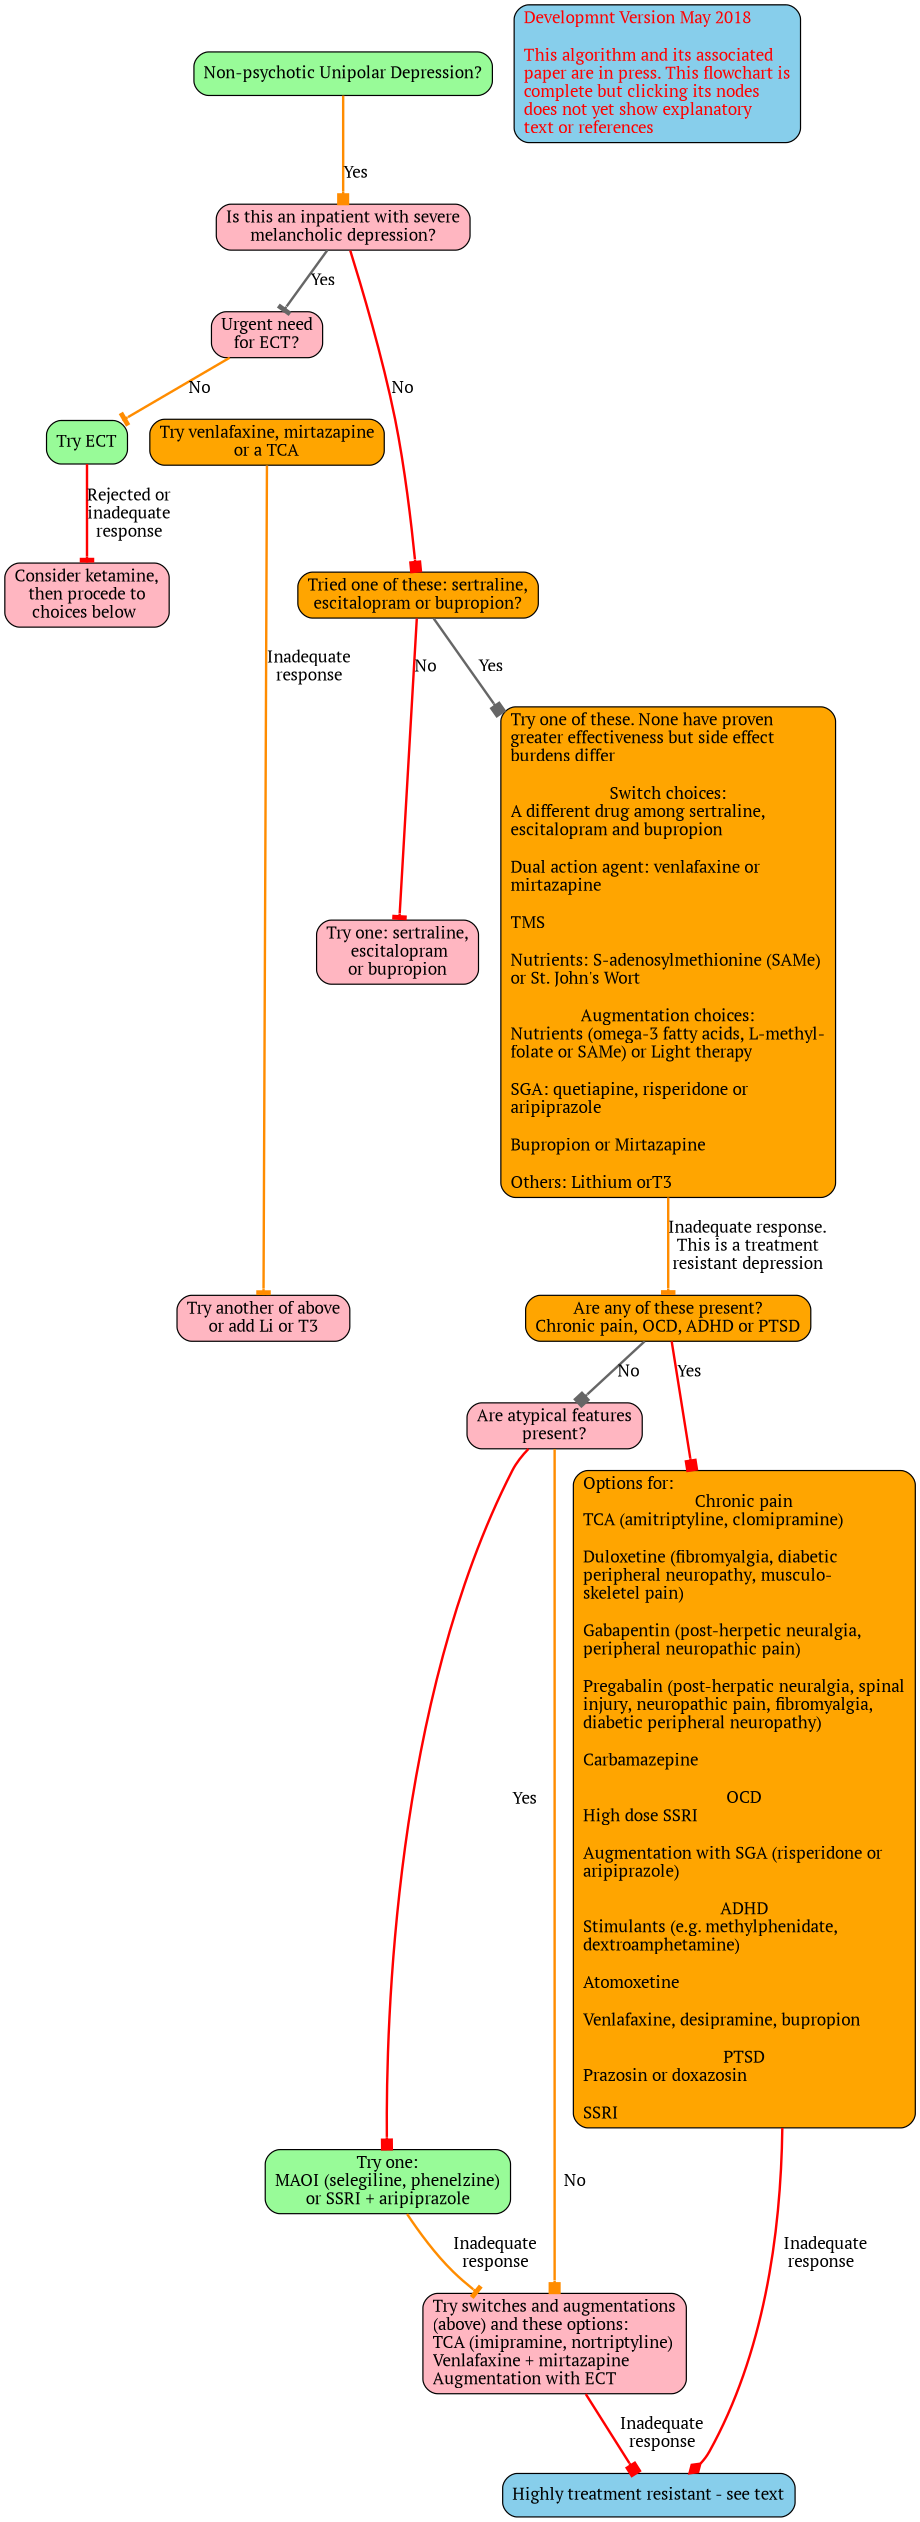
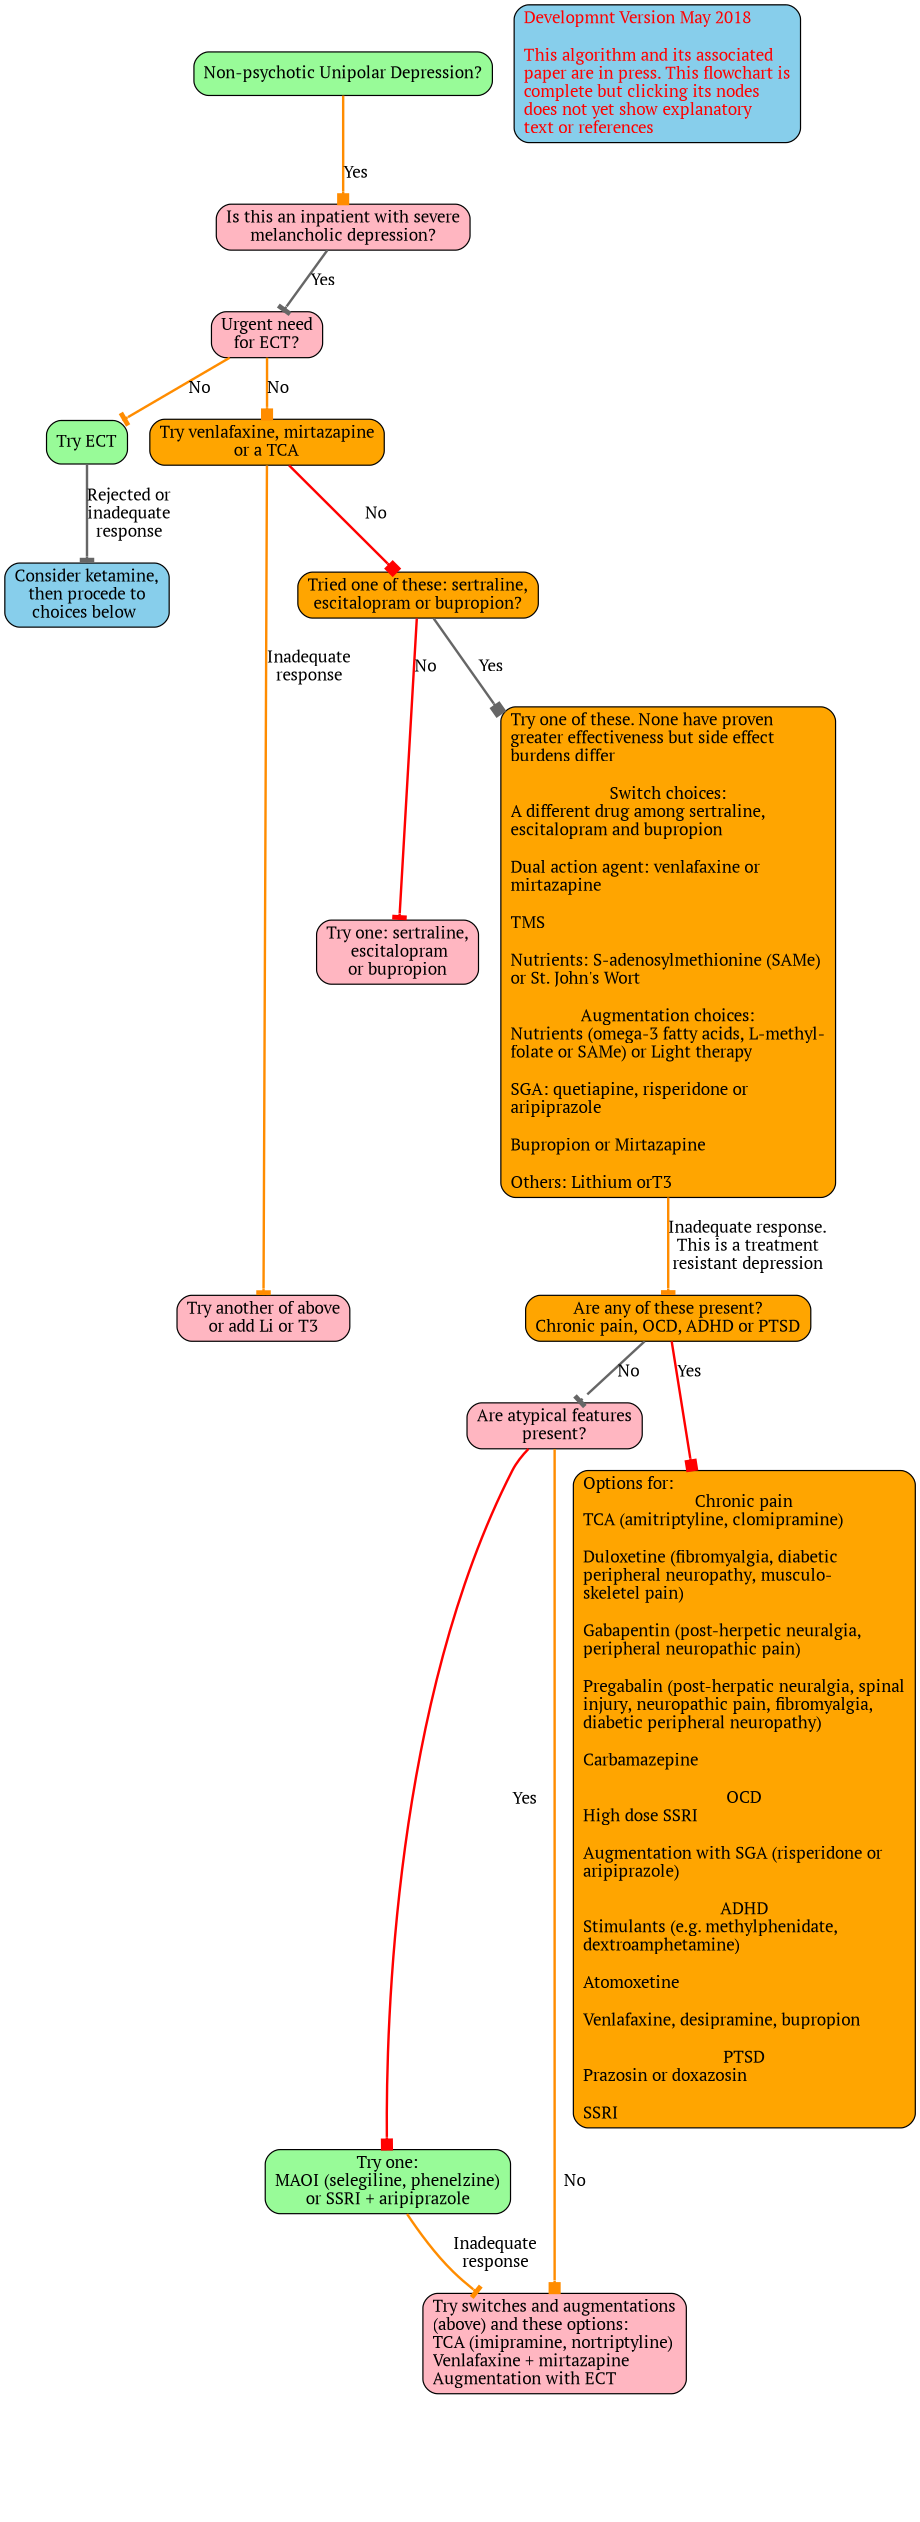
edge "Urgent need for ECT?" -> "Try venlafaxine, mirtazapine or a TCA": added, label "No"
edge "Is this an inpatient with severe melancholic depression?" -> "Tried one of these: sertraline, escitalopram or bupropion?": now "Try venlafaxine, mirtazapine or a TCA" -> "Tried one of these: sertraline, escitalopram or bupropion?"
edge "Try ECT" -> "Consider ketamine, then procede to choices below": color red -> gray40
node "Consider ketamine, then procede to choices below": fillcolor lightpink -> skyblue
edge "Are any of these present? Chronic pain, OCD, ADHD or PTSD" -> "Are atypical features present?": arrowhead box -> tee
node "Highly treatment resistant - see text": removed
